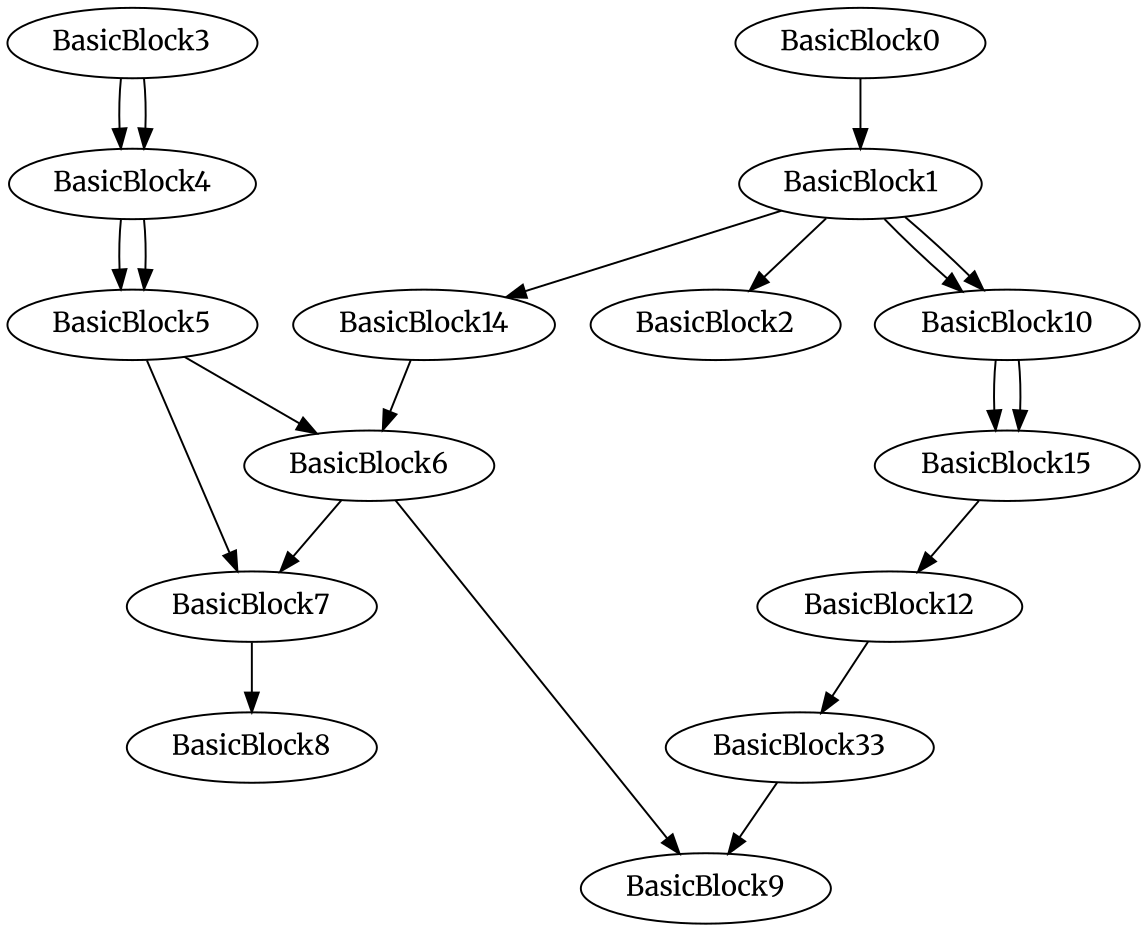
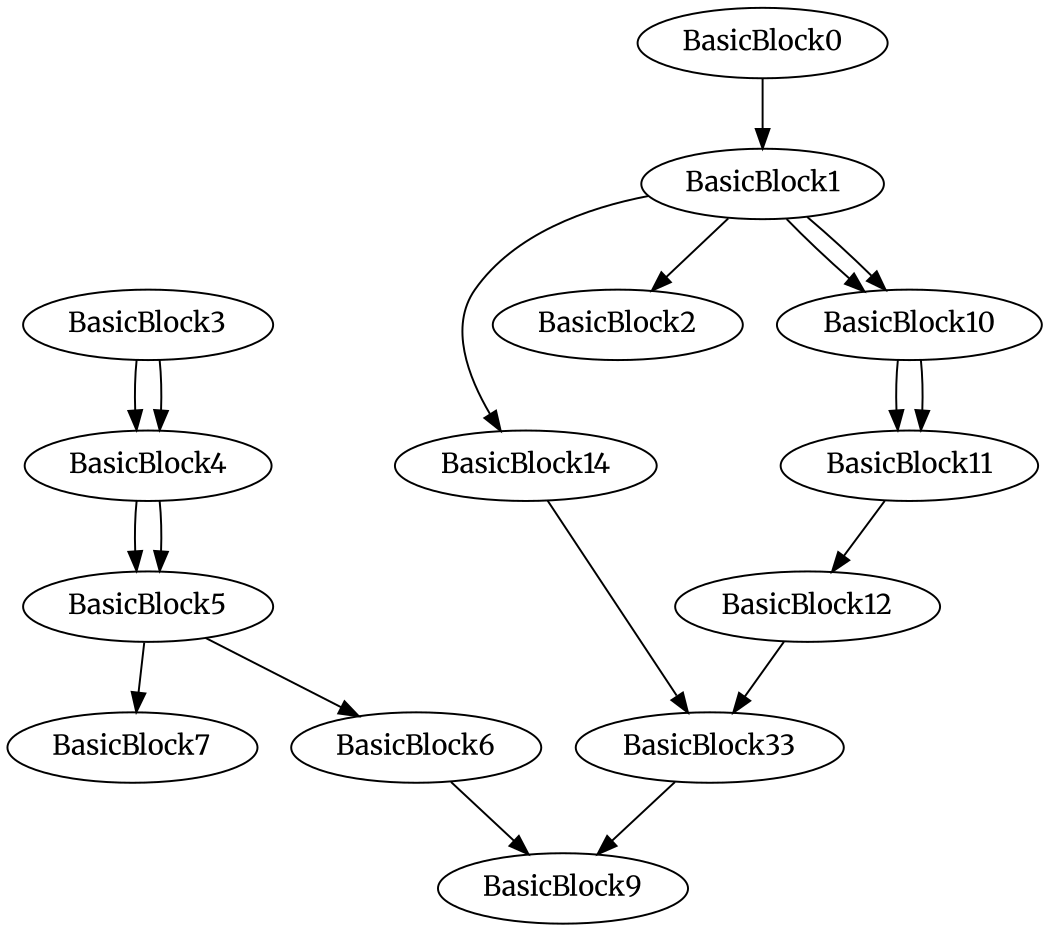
edge "BasicBlock14" -> "BasicBlock6": now "BasicBlock14" -> "BasicBlock33"
node "BasicBlock15": label "BasicBlock15" -> "BasicBlock11"
edge "BasicBlock6" -> "BasicBlock7": removed
node "BasicBlock8": removed
